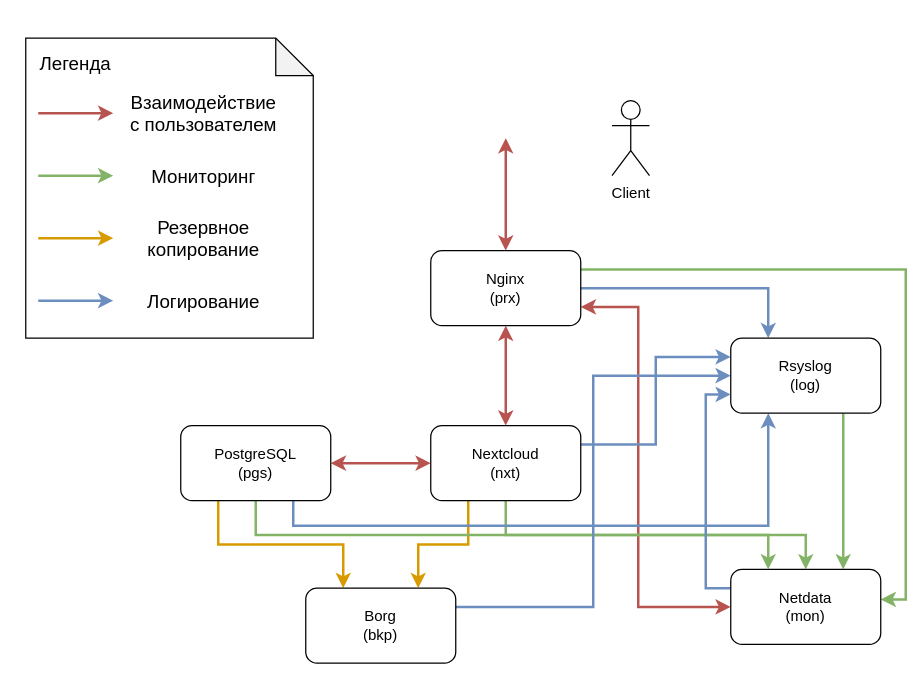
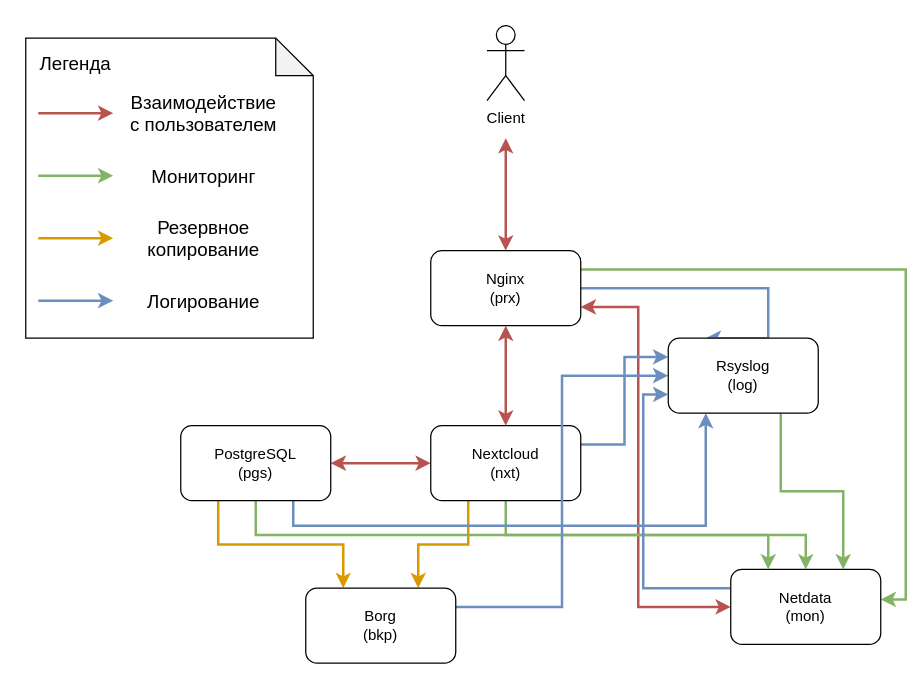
node "Client": moved (631, 138) -> (506, 63)
node "Rsyslog (log)": moved (806, 376) -> (743, 376)
